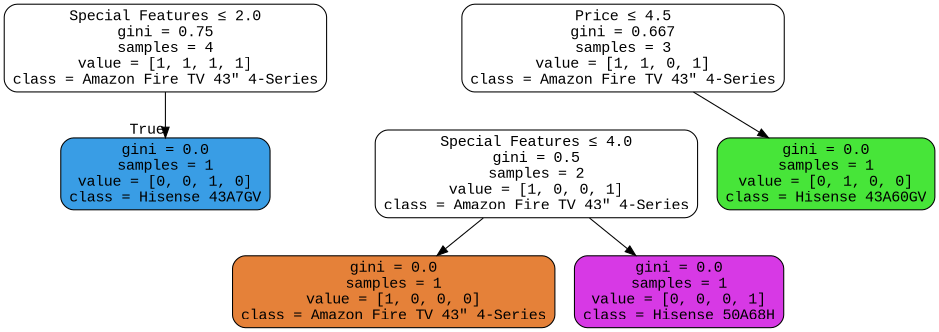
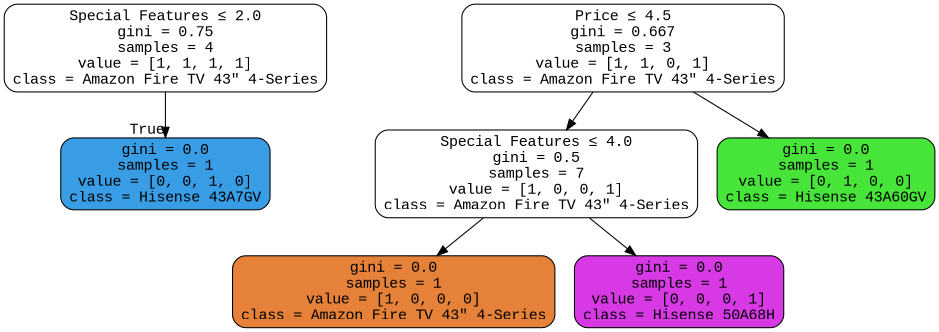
edge "Price ≤ 4.5" -> "Special Features ≤ 4.0": added
node "Special Features ≤ 4.0": text "samples = 2" -> "samples = 7"
